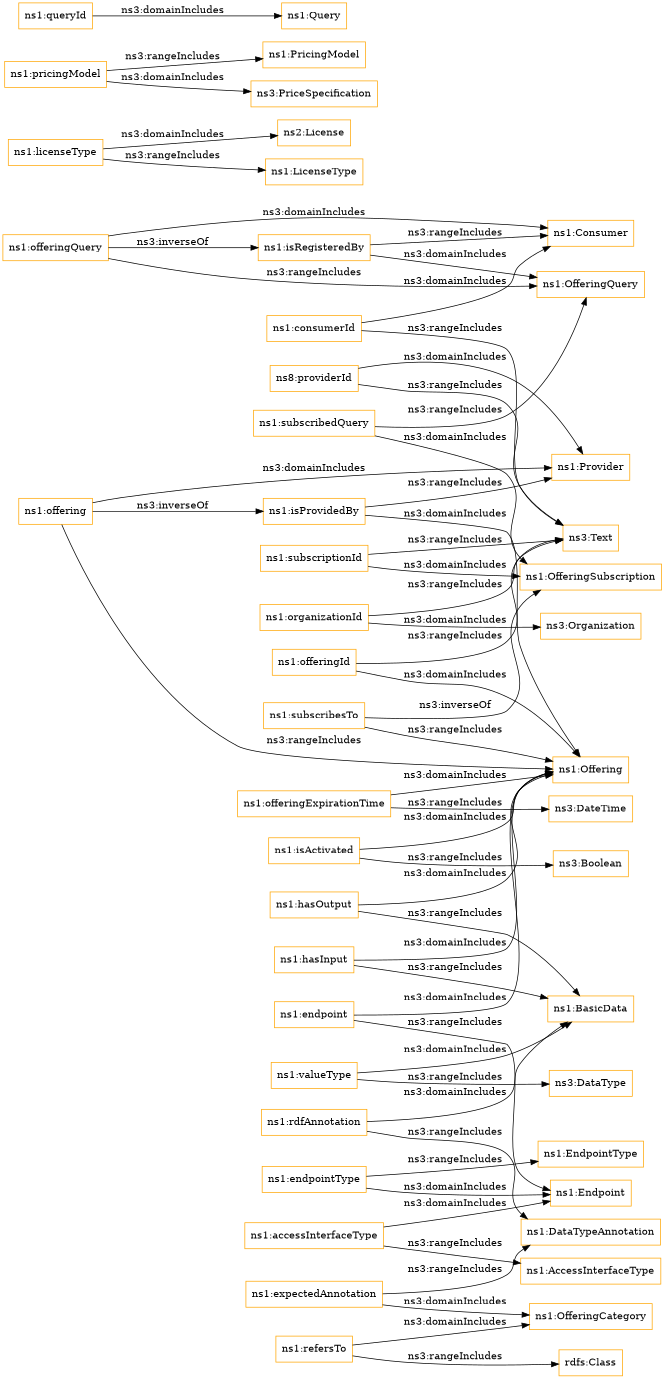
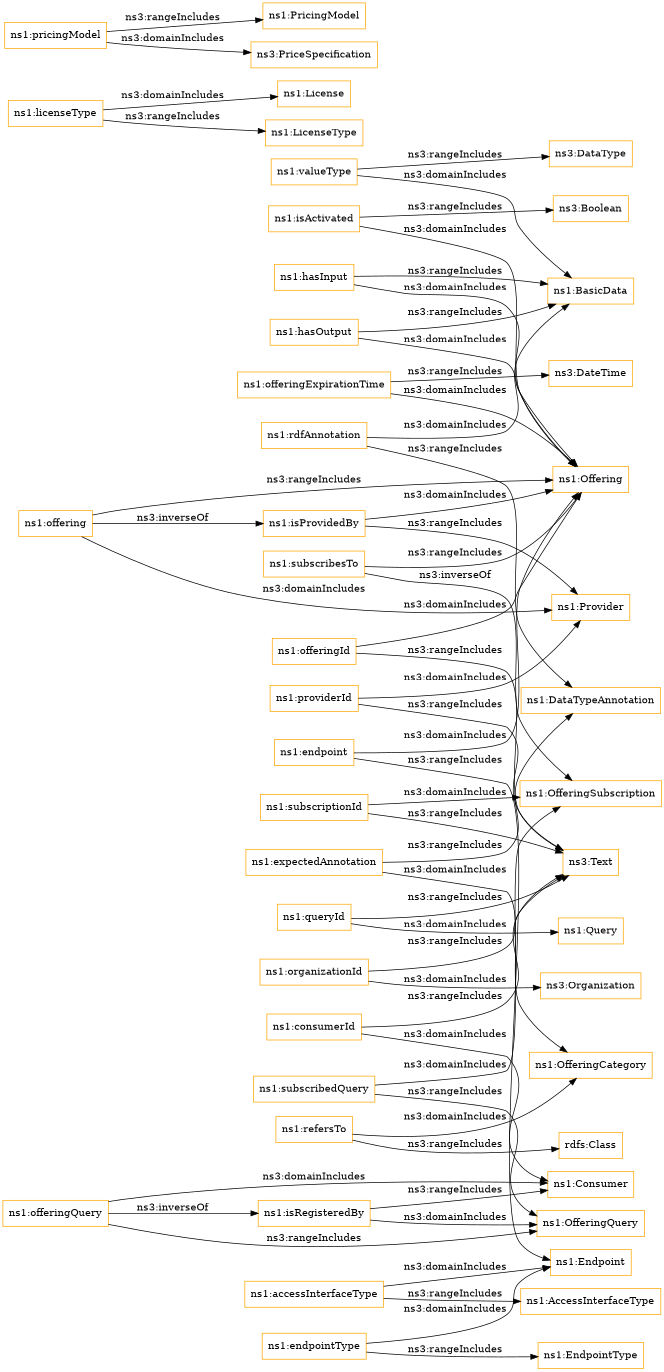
node "ns2:License": label "ns2:License" -> "ns1:License"
node "ns8:providerId": label "ns8:providerId" -> "ns1:providerId"
edge "ns1:queryId" -> "ns3:Text": added, label "ns3:rangeIncludes"
